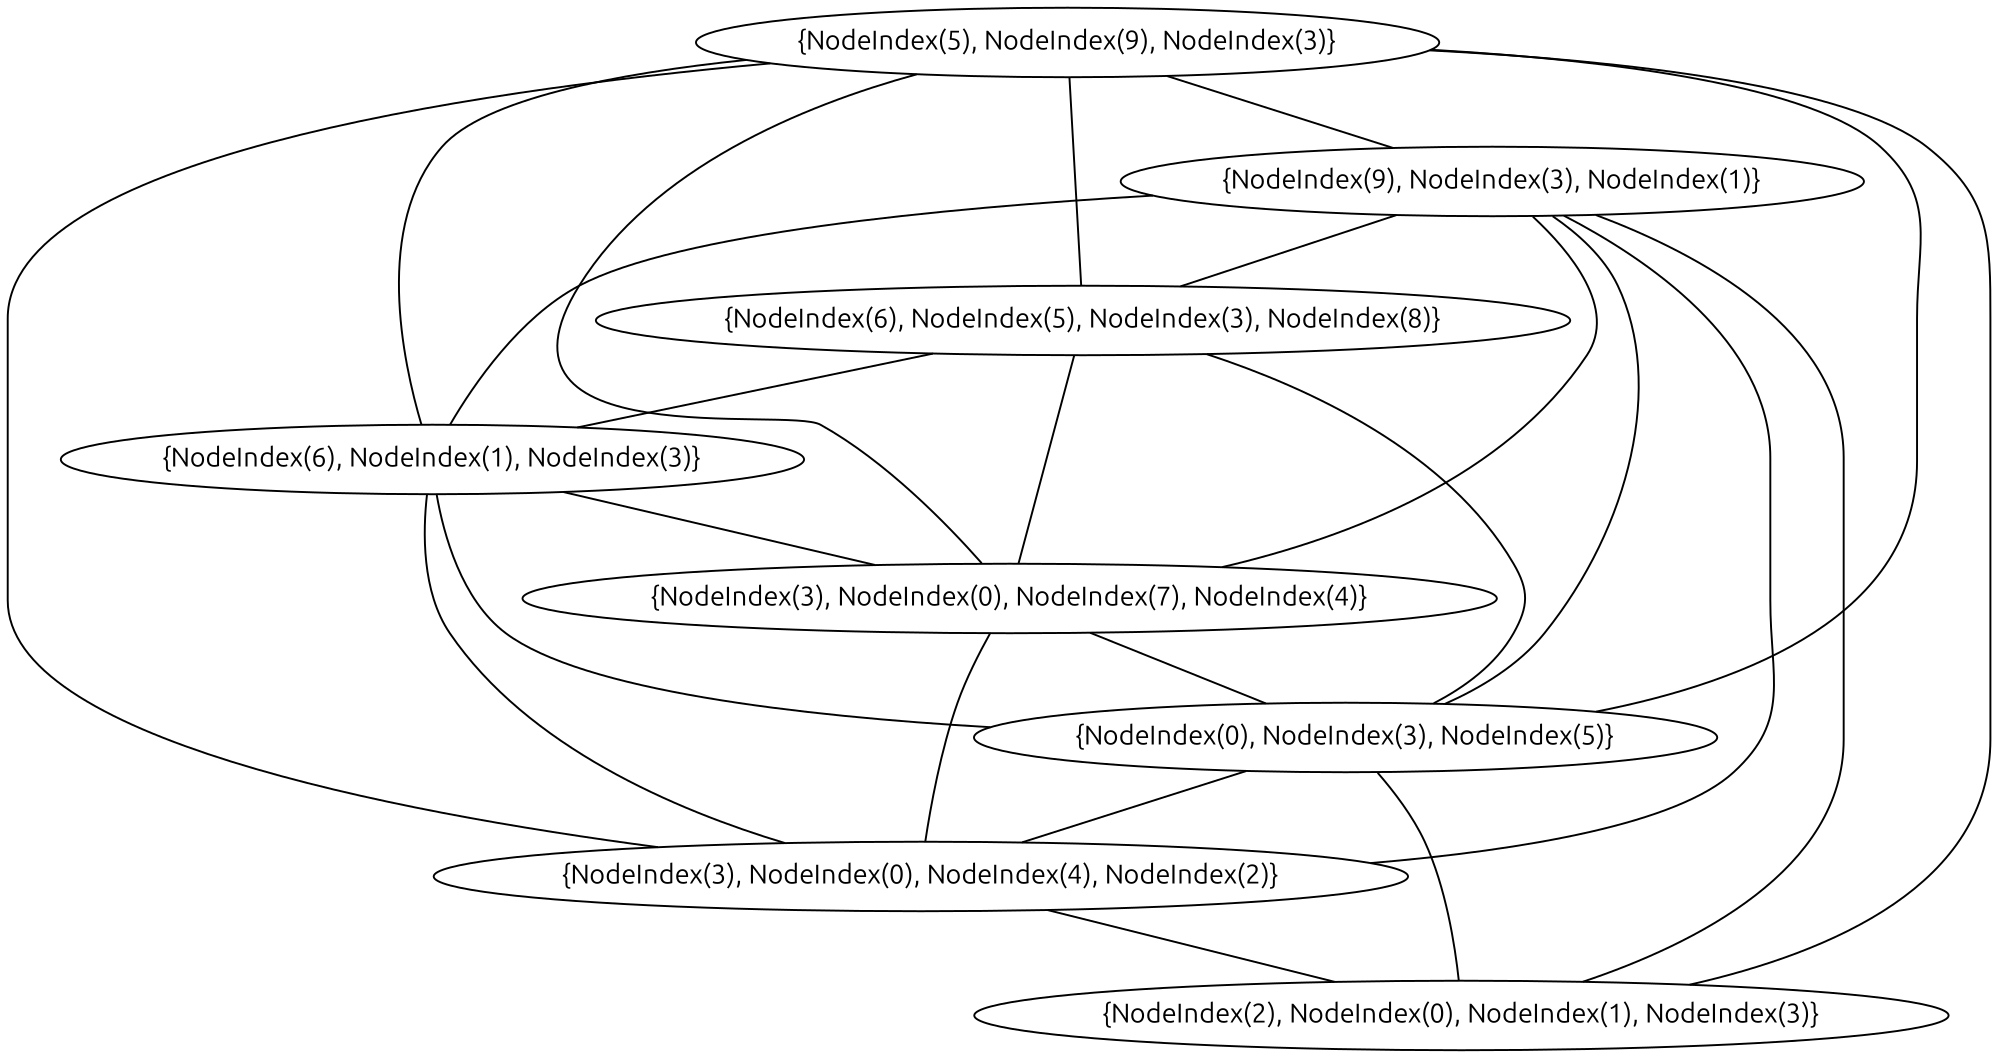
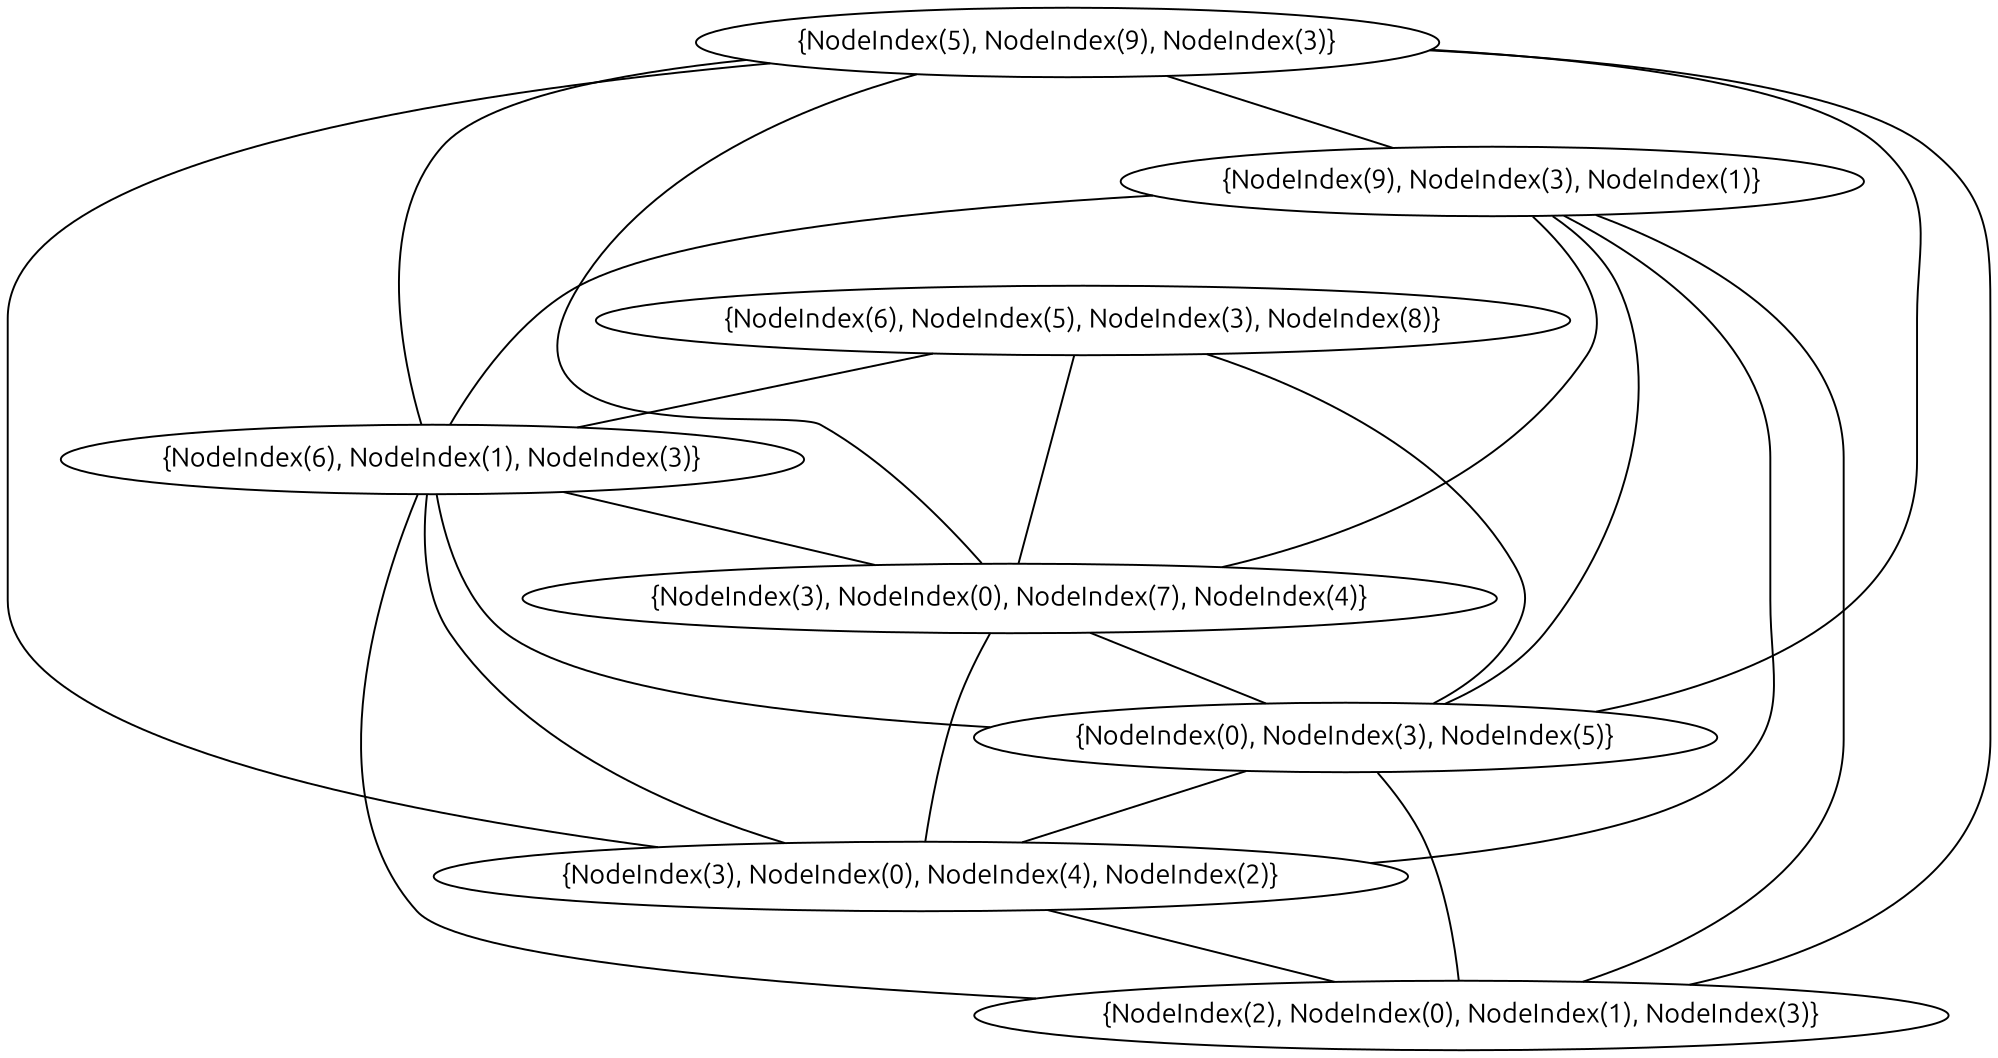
edge "{NodeIndex(5), NodeIndex(9), NodeIndex(3)}" -- "{NodeIndex(6), NodeIndex(5), NodeIndex(3), NodeIndex(8)}": removed
edge "{NodeIndex(9), NodeIndex(3), NodeIndex(1)}" -- "{NodeIndex(6), NodeIndex(5), NodeIndex(3), NodeIndex(8)}": removed
edge "{NodeIndex(6), NodeIndex(1), NodeIndex(3)}" -- "{NodeIndex(2), NodeIndex(0), NodeIndex(1), NodeIndex(3)}": added
